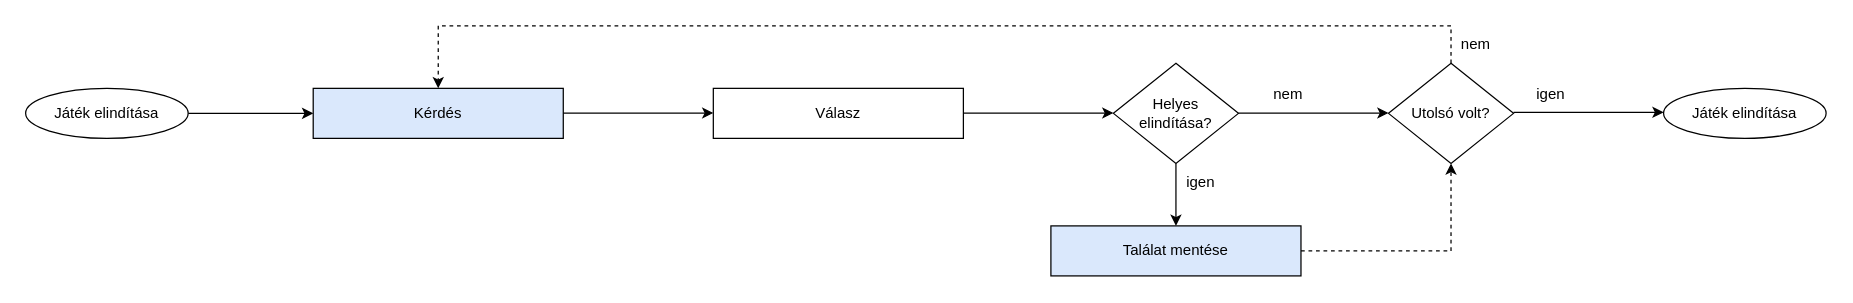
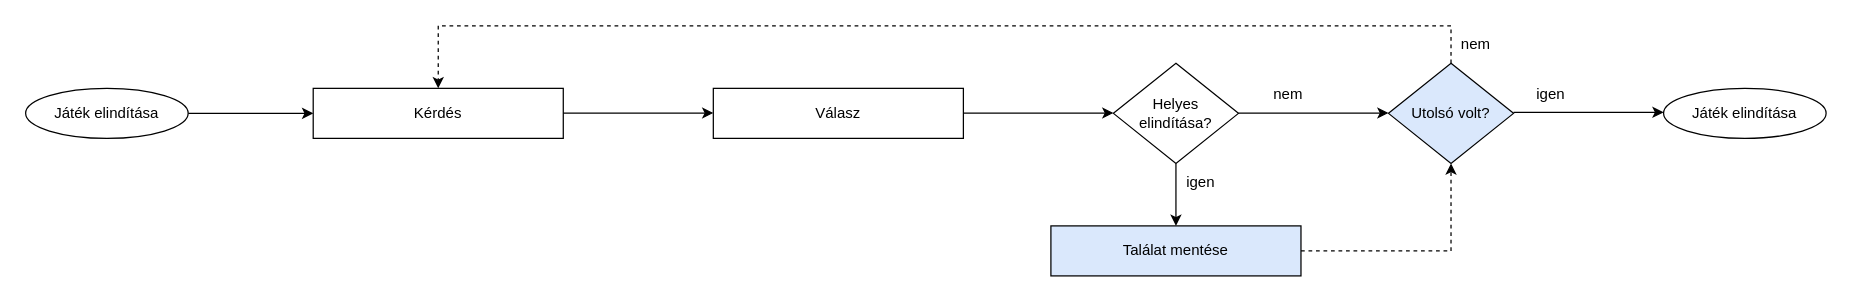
node "Kérdés": fillcolor #dae8fc -> #ffffff
node "Utolsó volt?": fillcolor #ffffff -> #dae8fc
